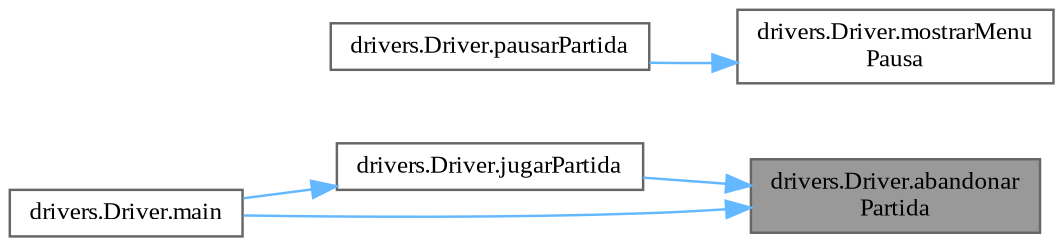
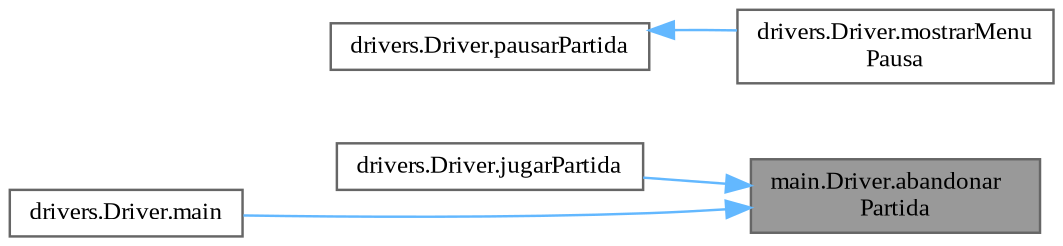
edge "drivers.Driver.pausarPartida" -> "drivers.Driver.mostrarMenu Pausa": reversed
edge "drivers.Driver.main" -> "drivers.Driver.jugarPartida": removed
node "drivers.Driver.abandonar Partida": label "drivers.Driver.abandonar Partida" -> "main.Driver.abandonar Partida"
